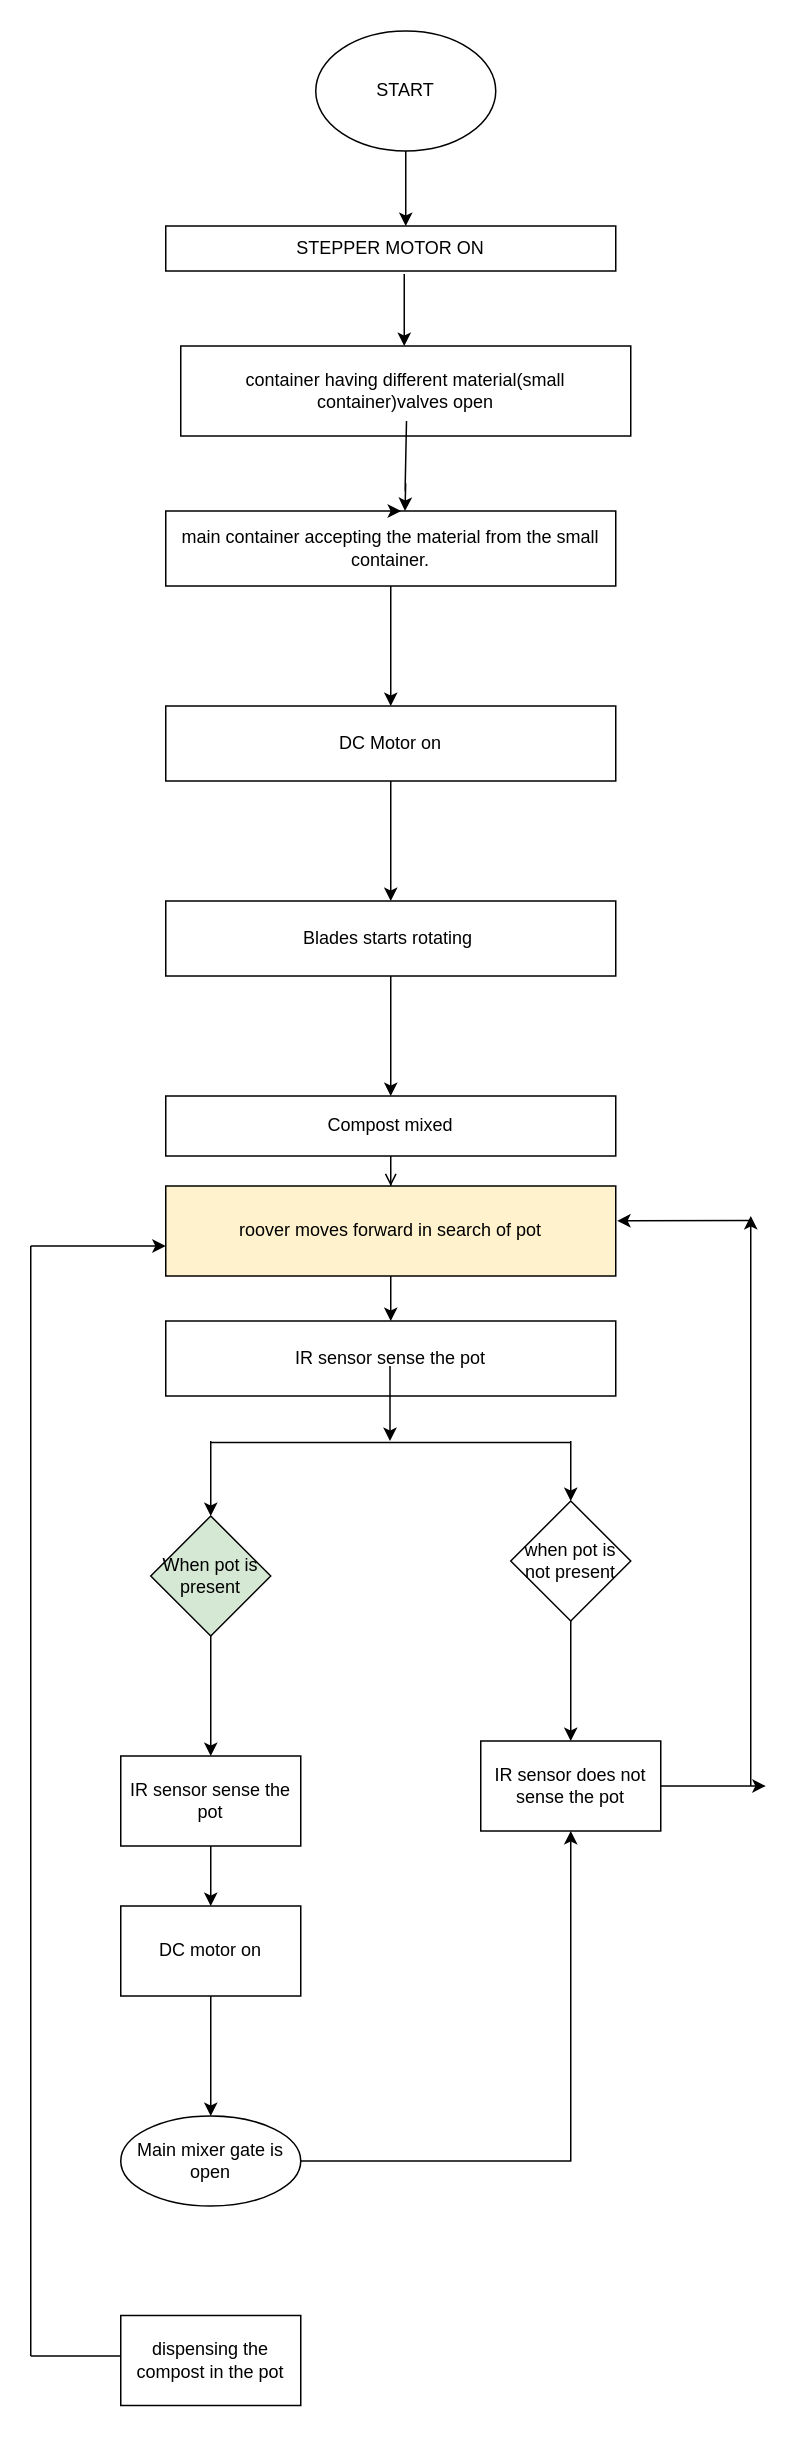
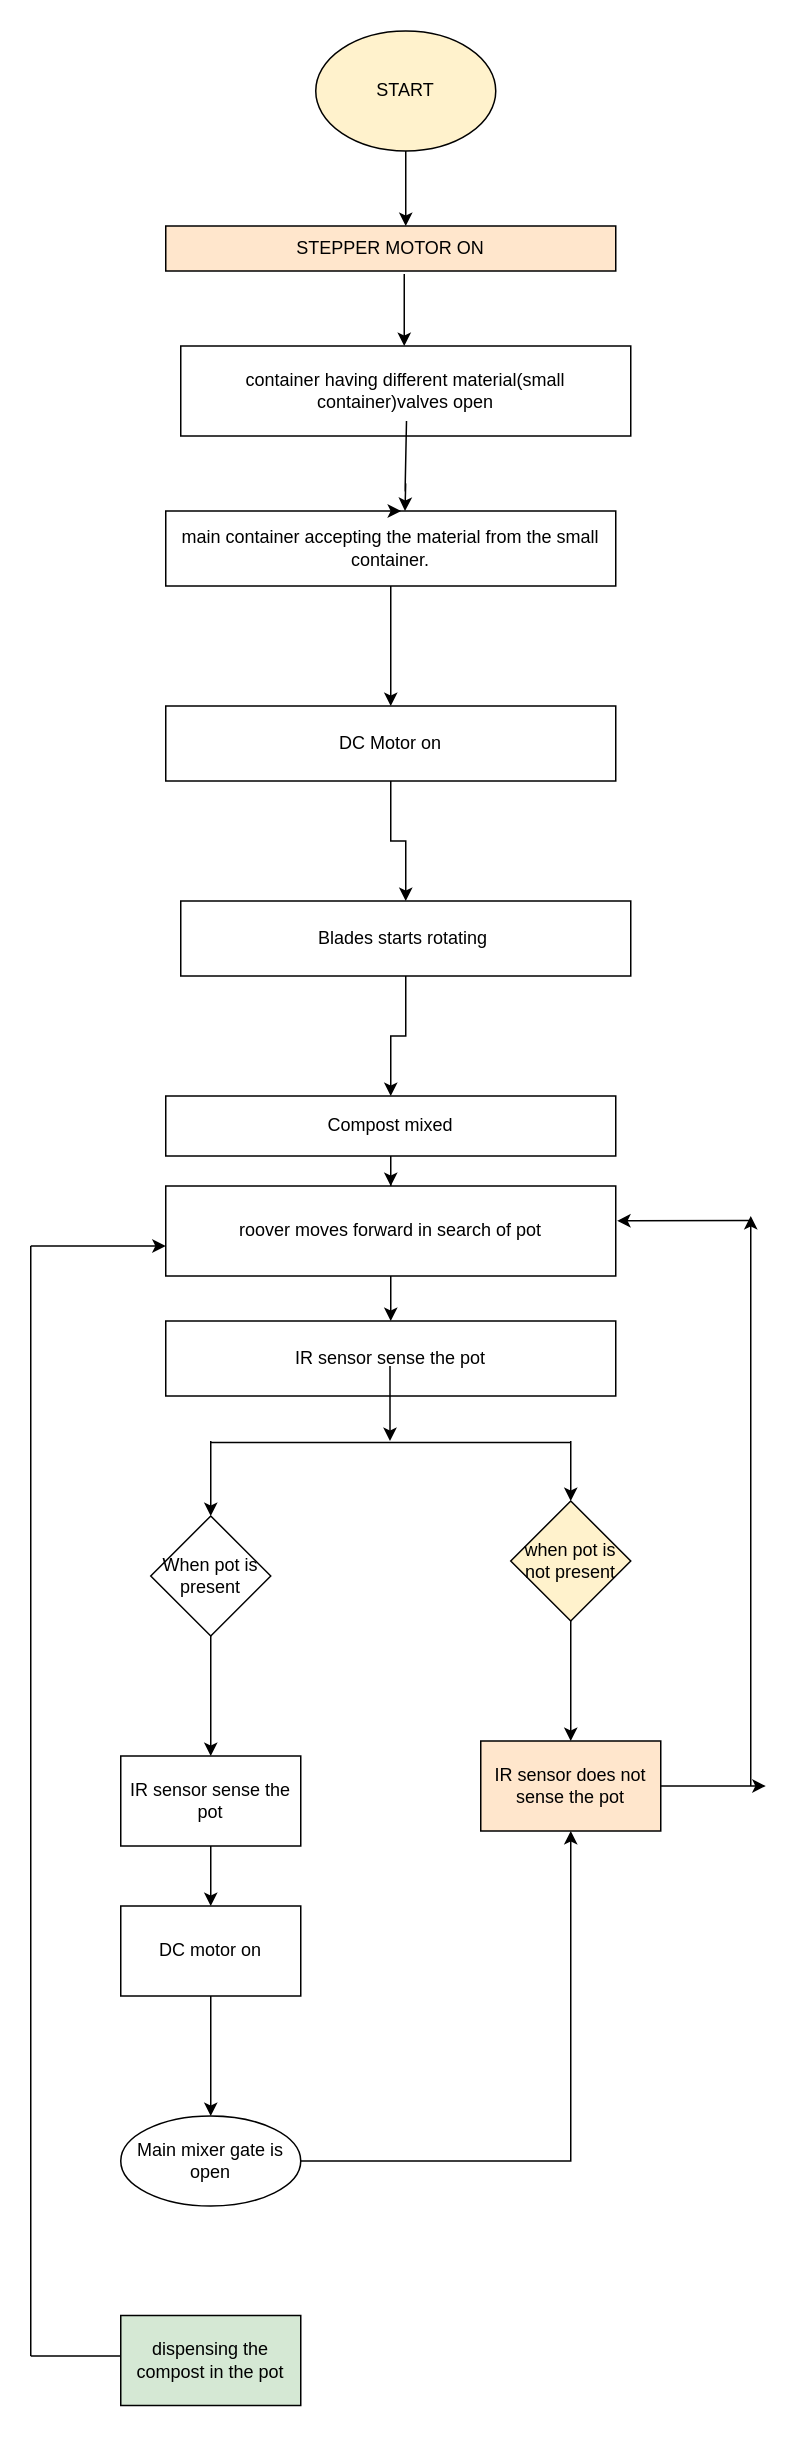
node "START": fillcolor #ffffff -> #fff2cc
node "STEPPER MOTOR ON": fillcolor #ffffff -> #ffe6cc
node "Blades starts rotating": moved (391, 938) -> (406, 938)
edge "Compost mixed" -> "roover moves forward in search of pot": arrowhead open -> classic
node "roover moves forward in search of pot": fillcolor #fff2cc -> #ffffff
node "when pot is not present": fillcolor #ffffff -> #fff2cc
node "When pot is present": fillcolor #d5e8d4 -> #ffffff
node "IR sensor does not sense the pot": fillcolor #ffffff -> #ffe6cc
node "dispensing the compost in the pot": fillcolor #ffffff -> #d5e8d4
